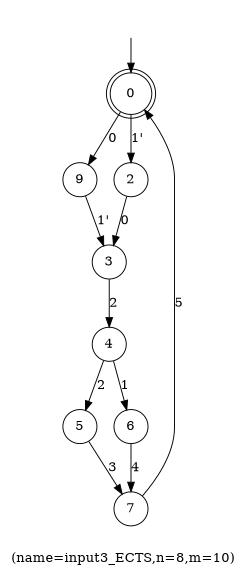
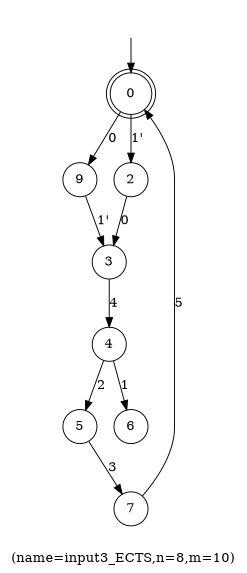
edge "3" -> "4": label "2" -> "4"
edge "6" -> "7": removed, label "4"
